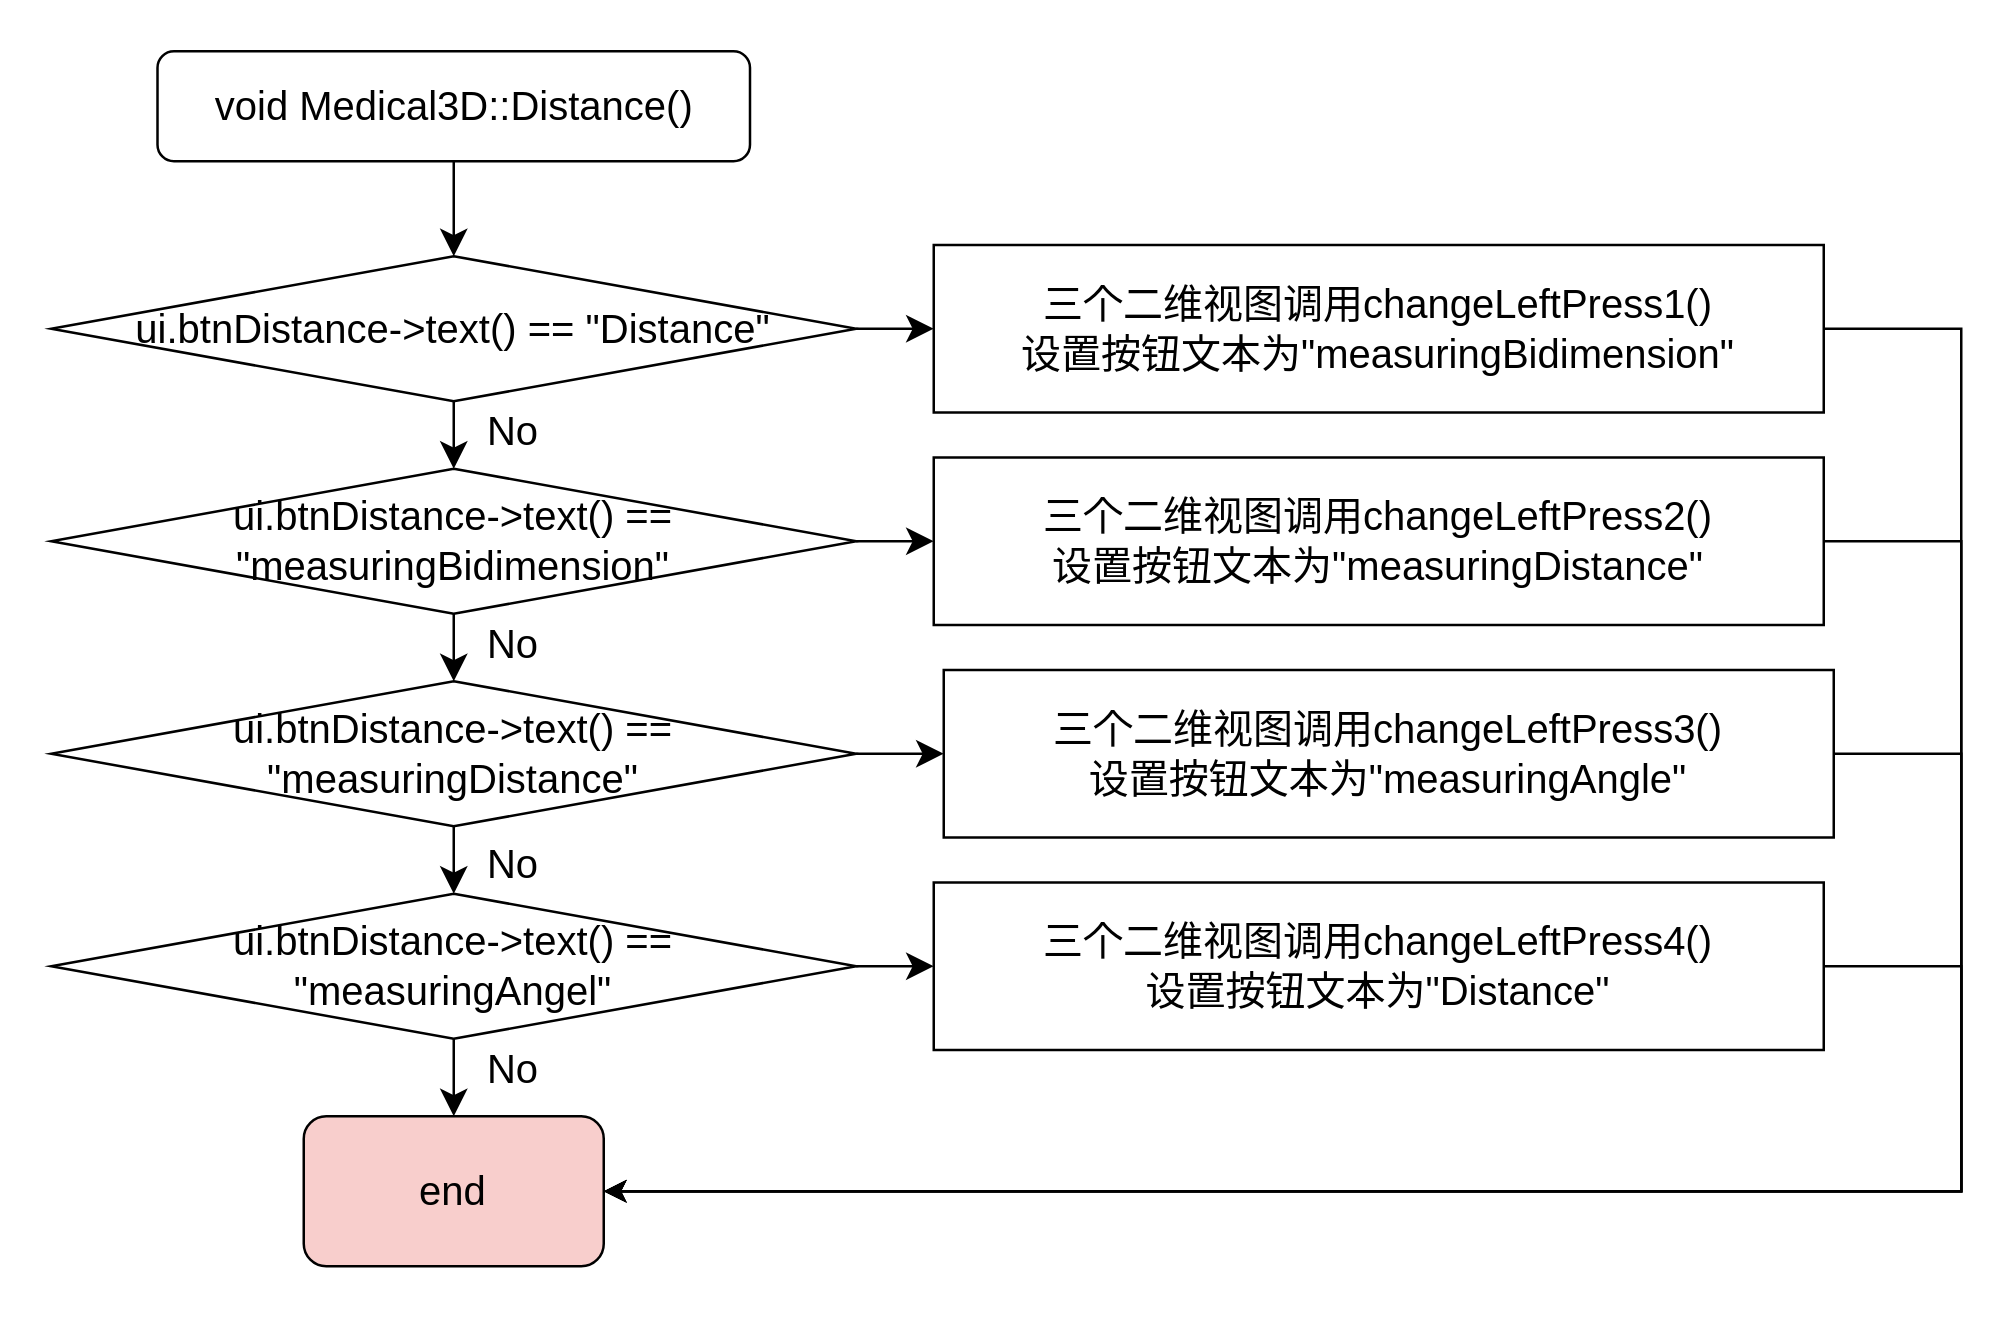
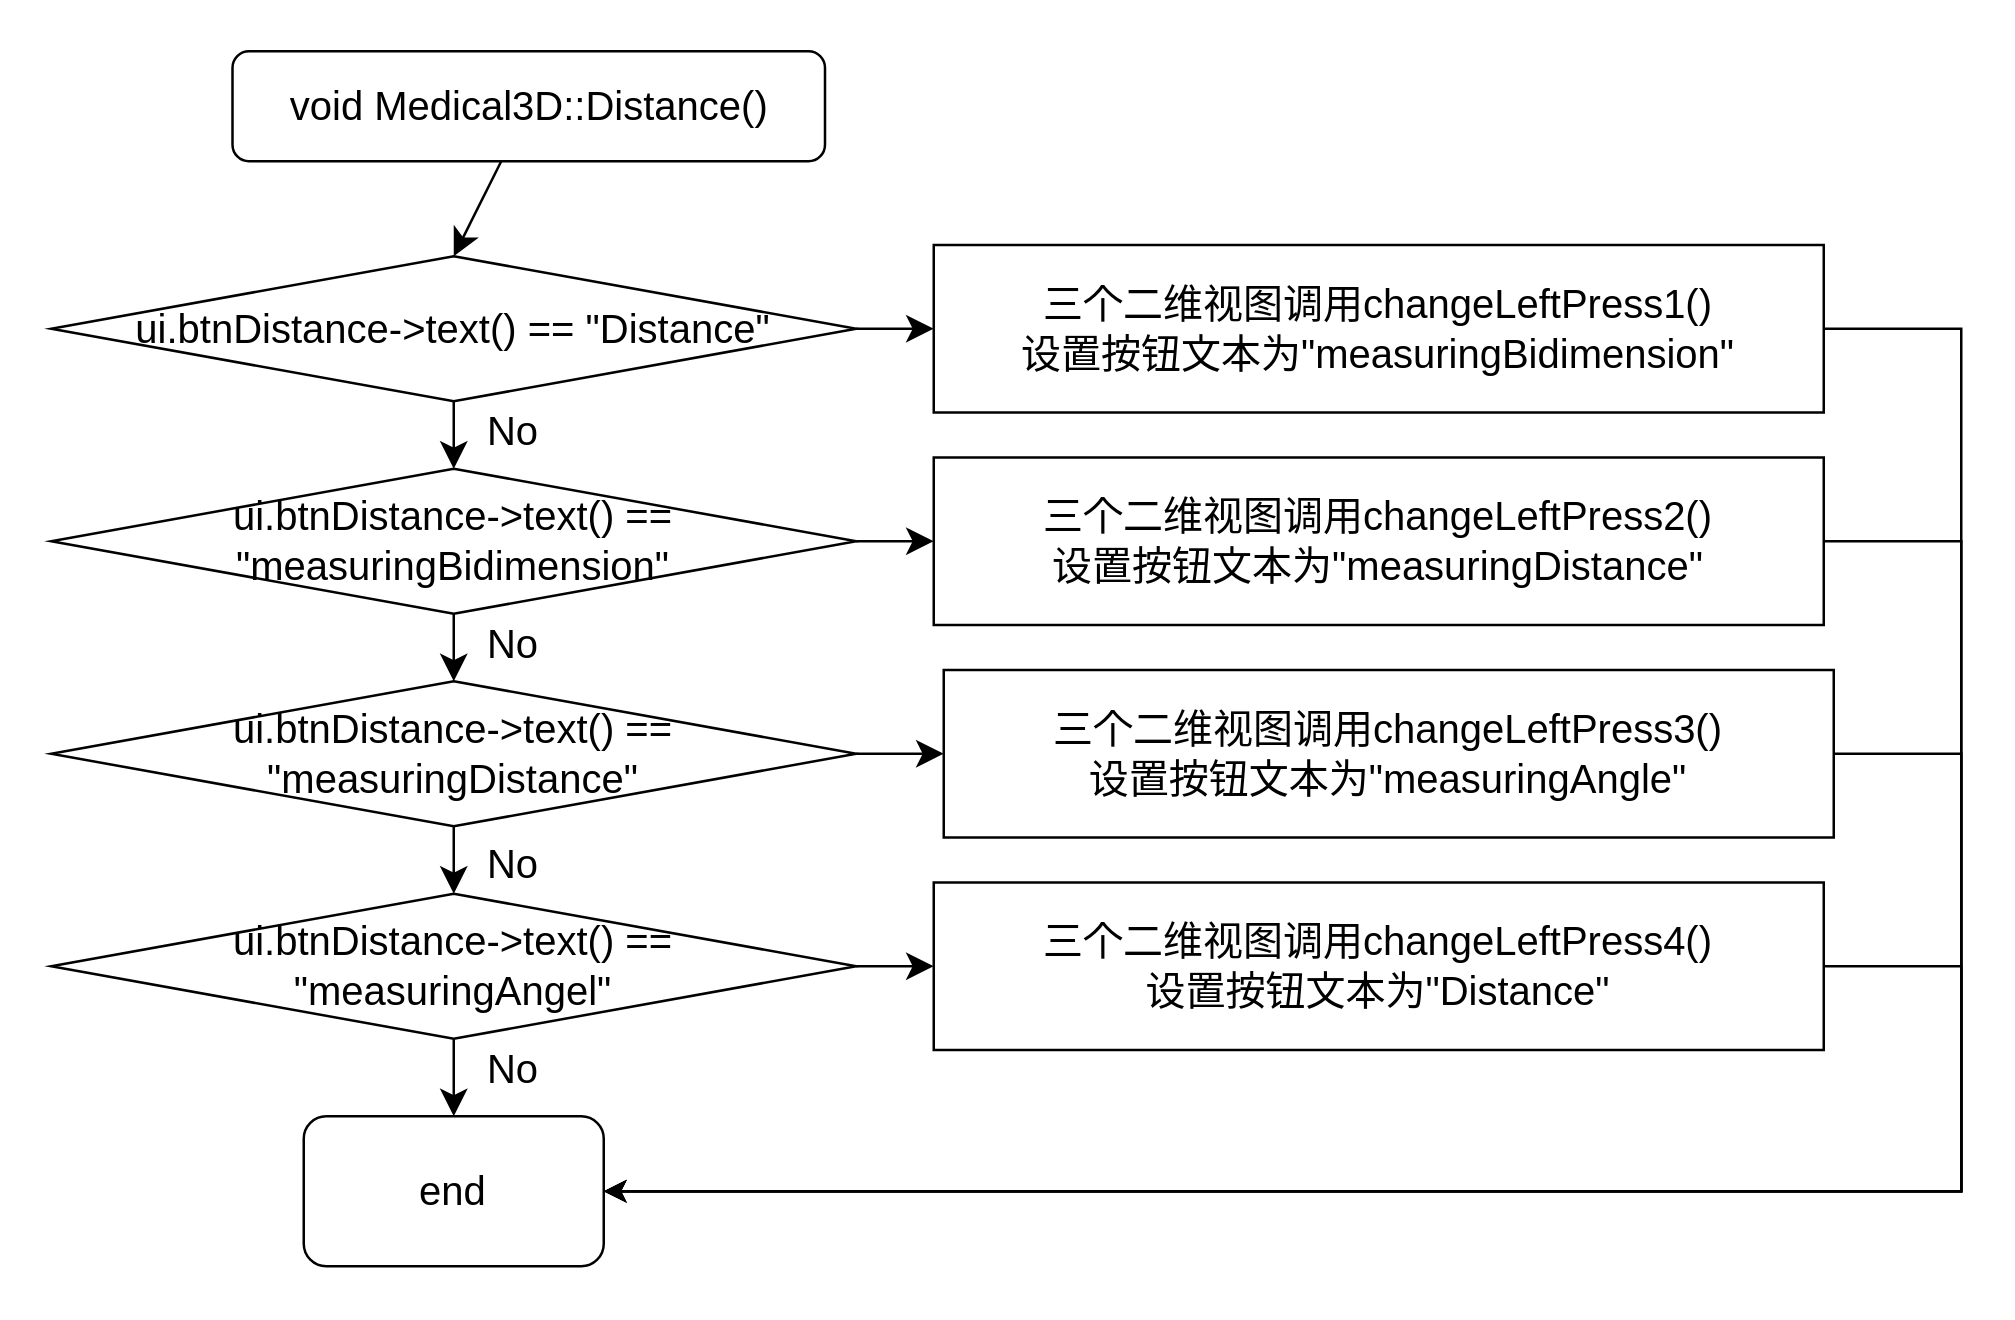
node "void Medical3D::Distance()": moved (454, 106) -> (529, 106)
node "end": fillcolor #f8cecc -> #ffffff
